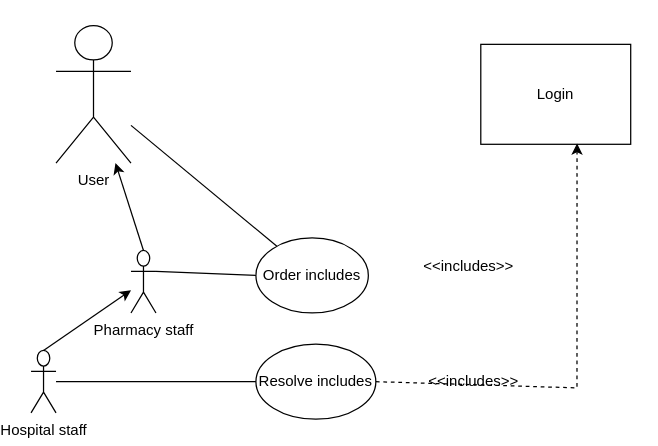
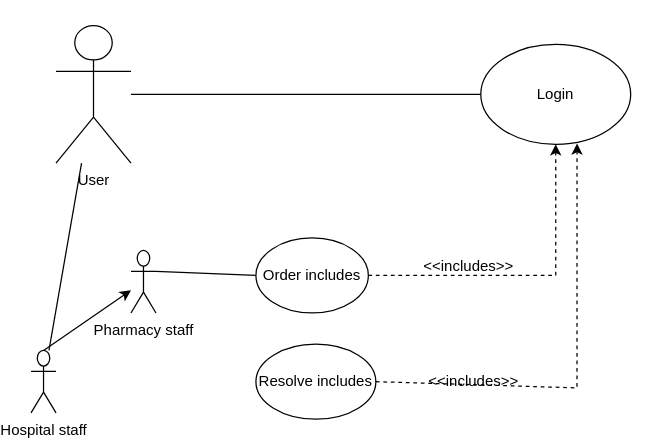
node "Login": shape rectangle -> ellipse
edge "User" -- "Order includes": now "User" -- "Login"
edge "Pharmacy staff" -> "User": removed
edge "Order includes" -> "Login": added
edge "Hospital staff" -- "Resolve includes": now "Hospital staff" -- "User"
